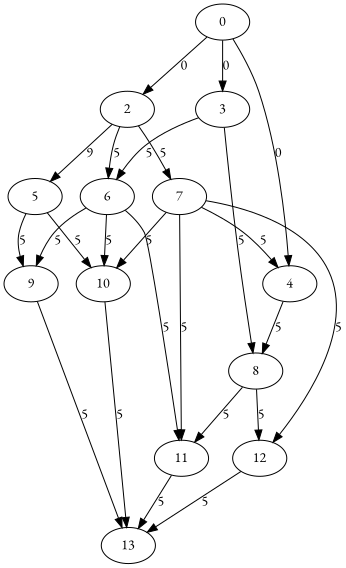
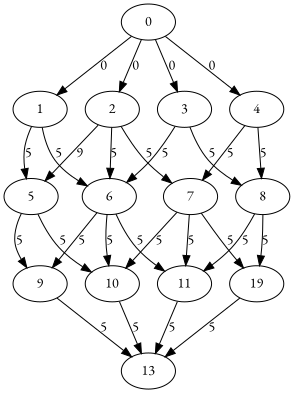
node "1": added
edge "7" -> "4": reversed
node "12": label "12" -> "19"
